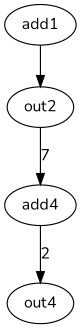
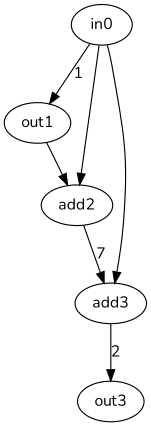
node "add1": label "add1" -> "out1"
node "in0": added
node "out2": label "out2" -> "add2"
node "add4": label "add4" -> "add3"
node "out4": label "out4" -> "out3"
